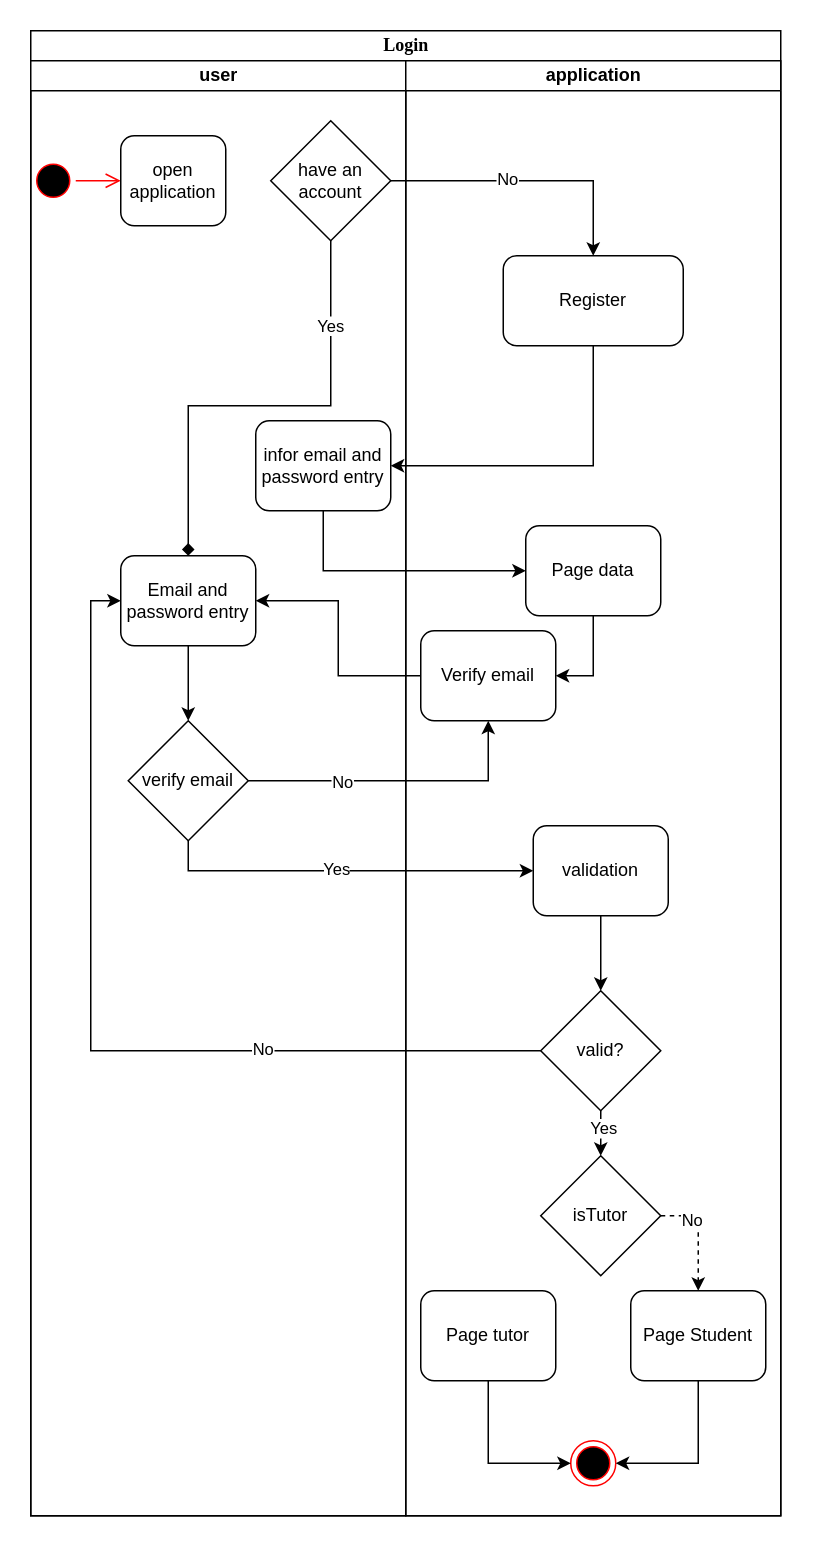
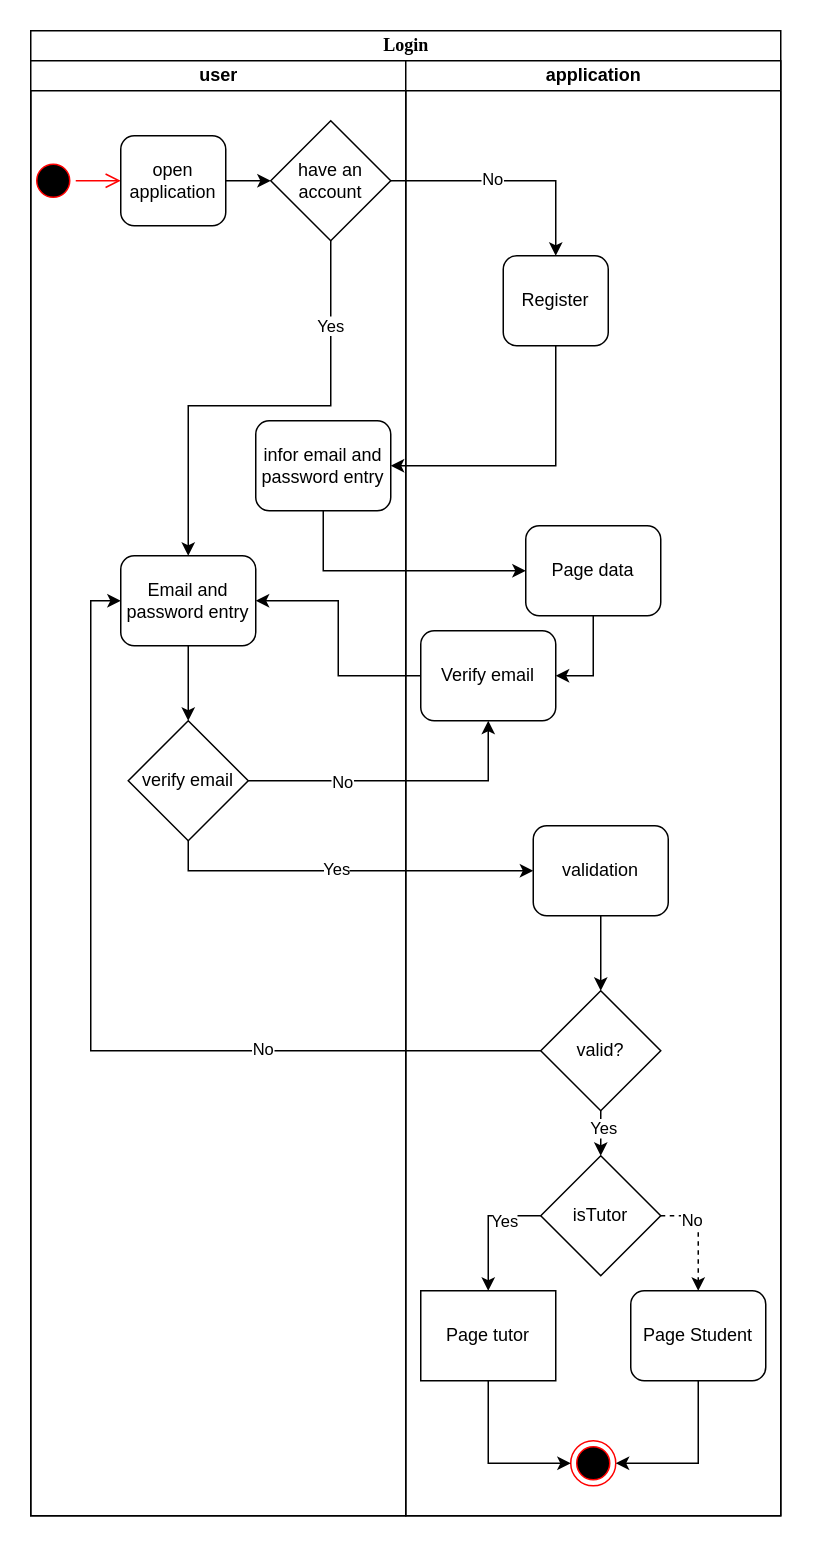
edge "open application" -> "have an account": added
node "Register": size 180x90 -> 105x90
edge "have an account" -> "Email and password entry": arrowhead diamond -> classic
edge "isTutor" -> "Page tutor": added, label "Yes"
node "Page tutor": shape rounded rectangle -> rectangle
